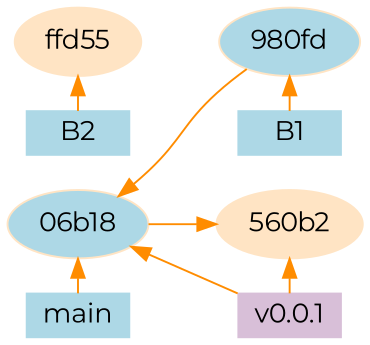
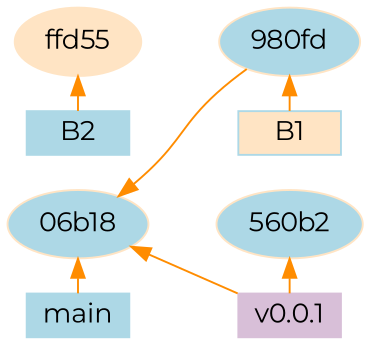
node "B1": fillcolor lightblue -> bisque
edge "06b18" -- "560b2": removed
node "560b2": fillcolor bisque -> lightblue
